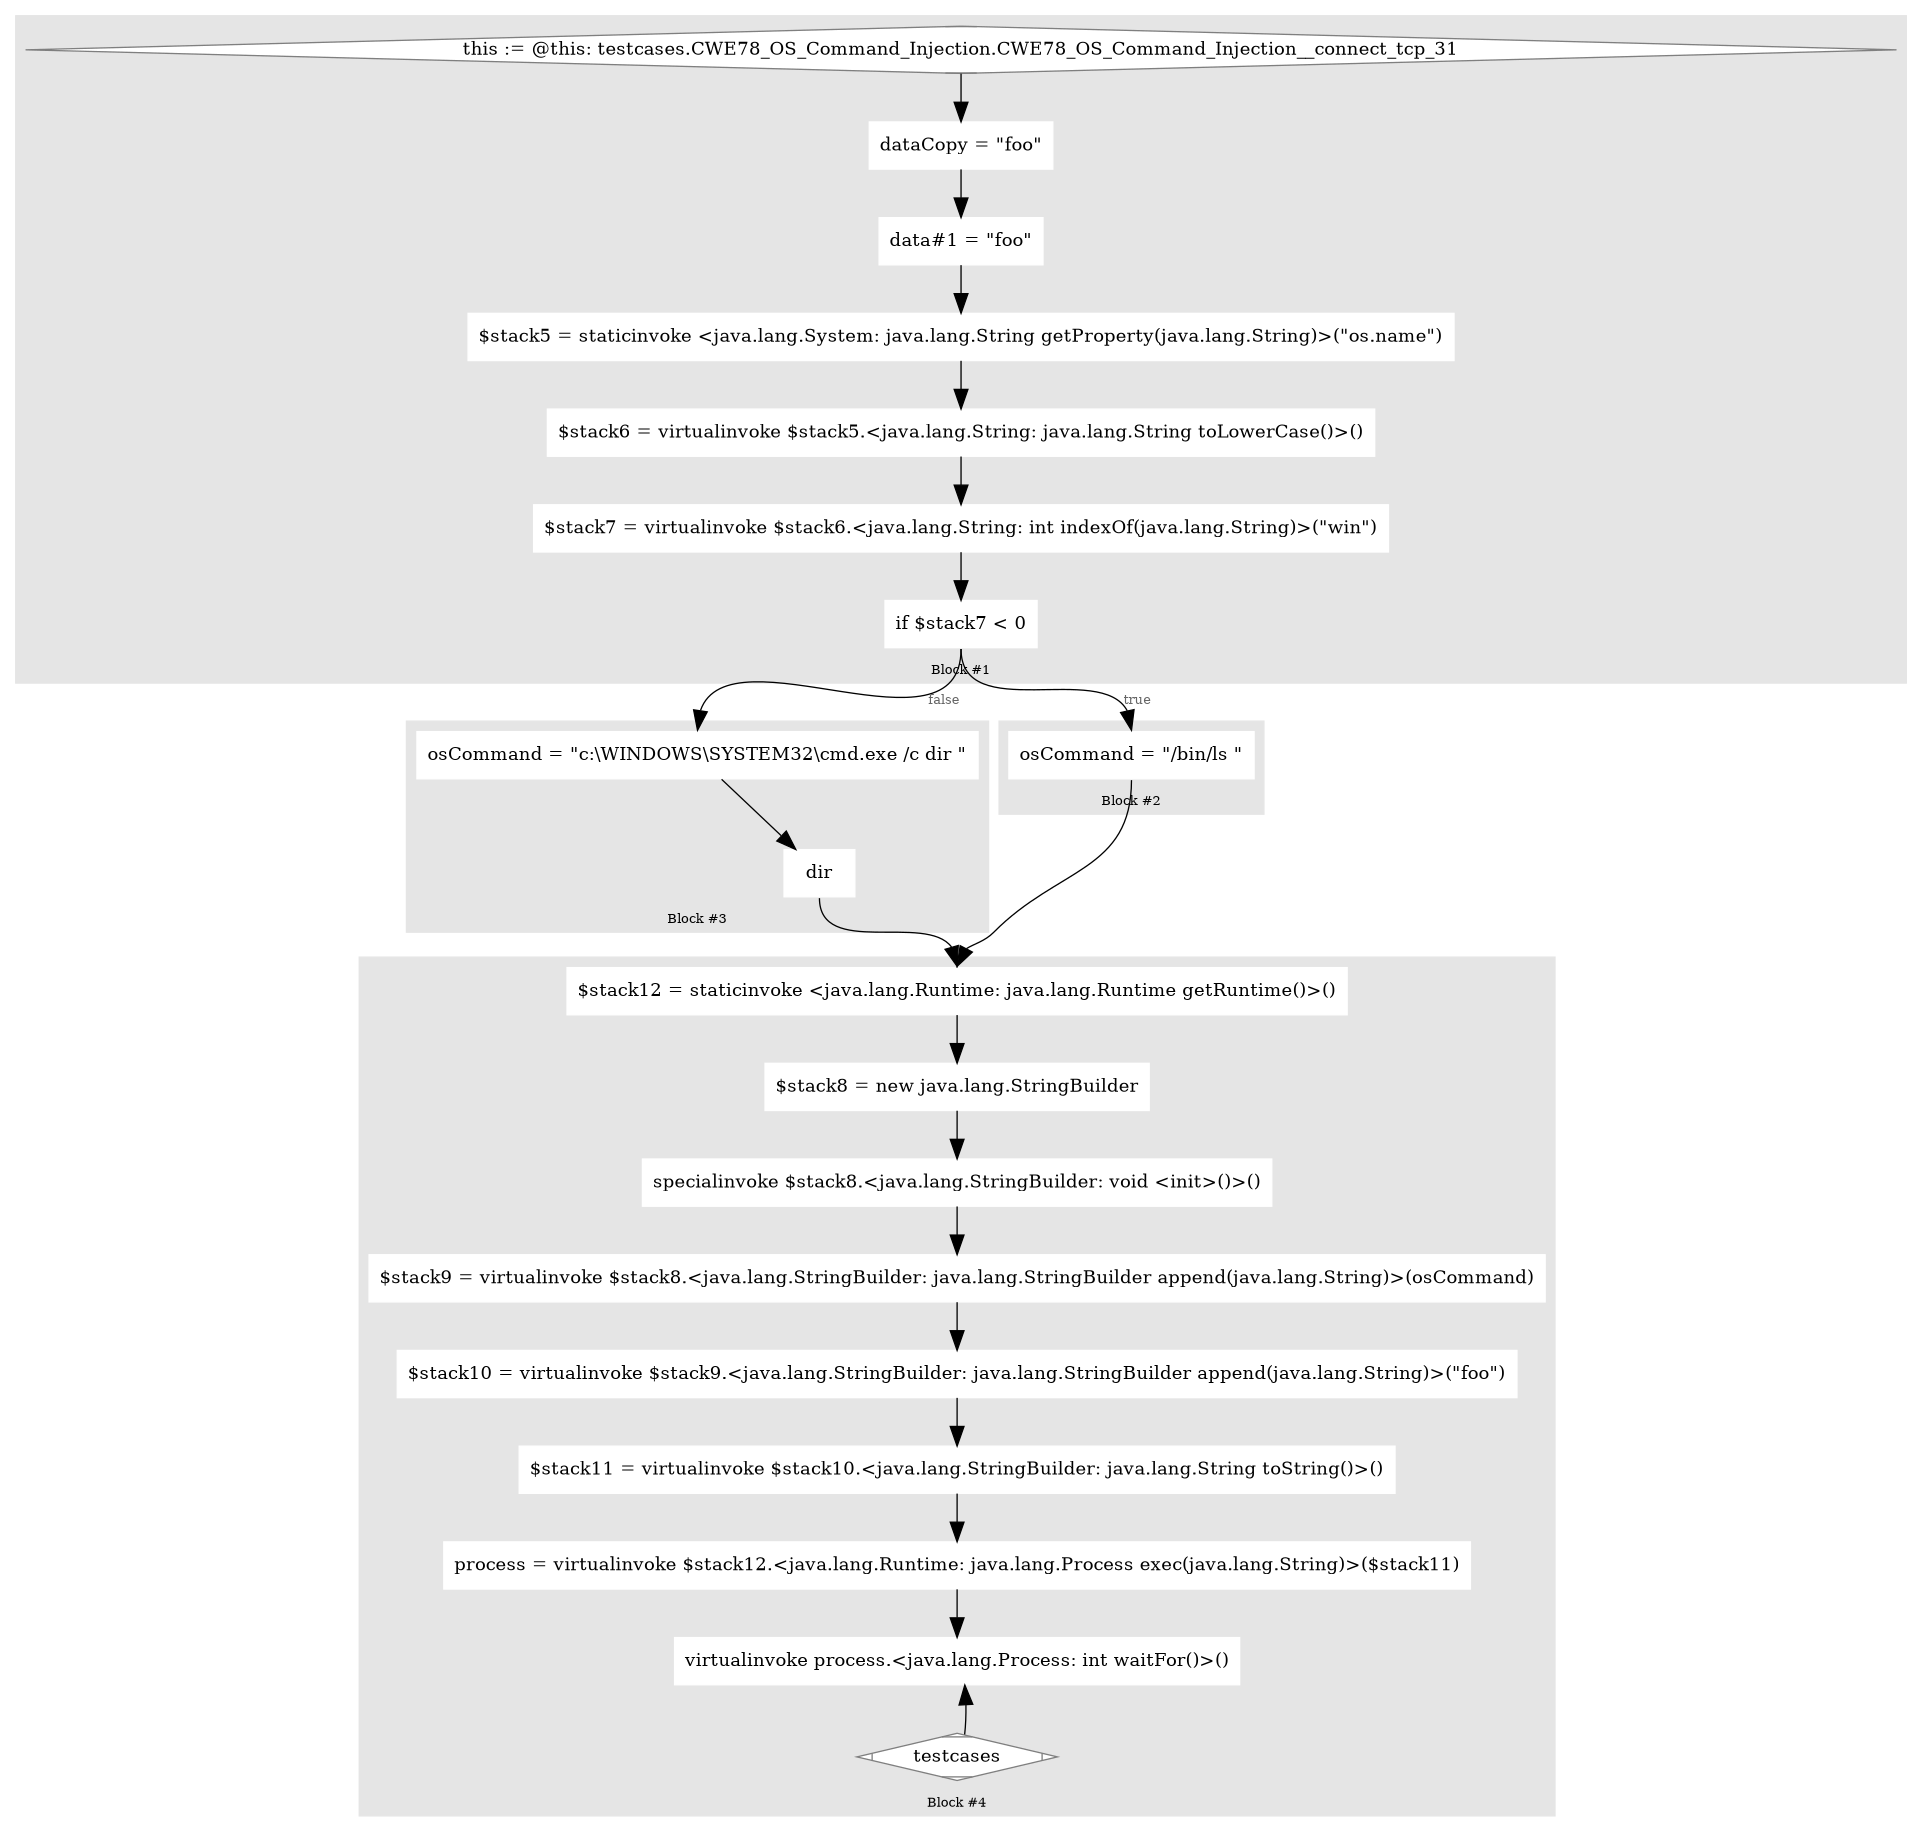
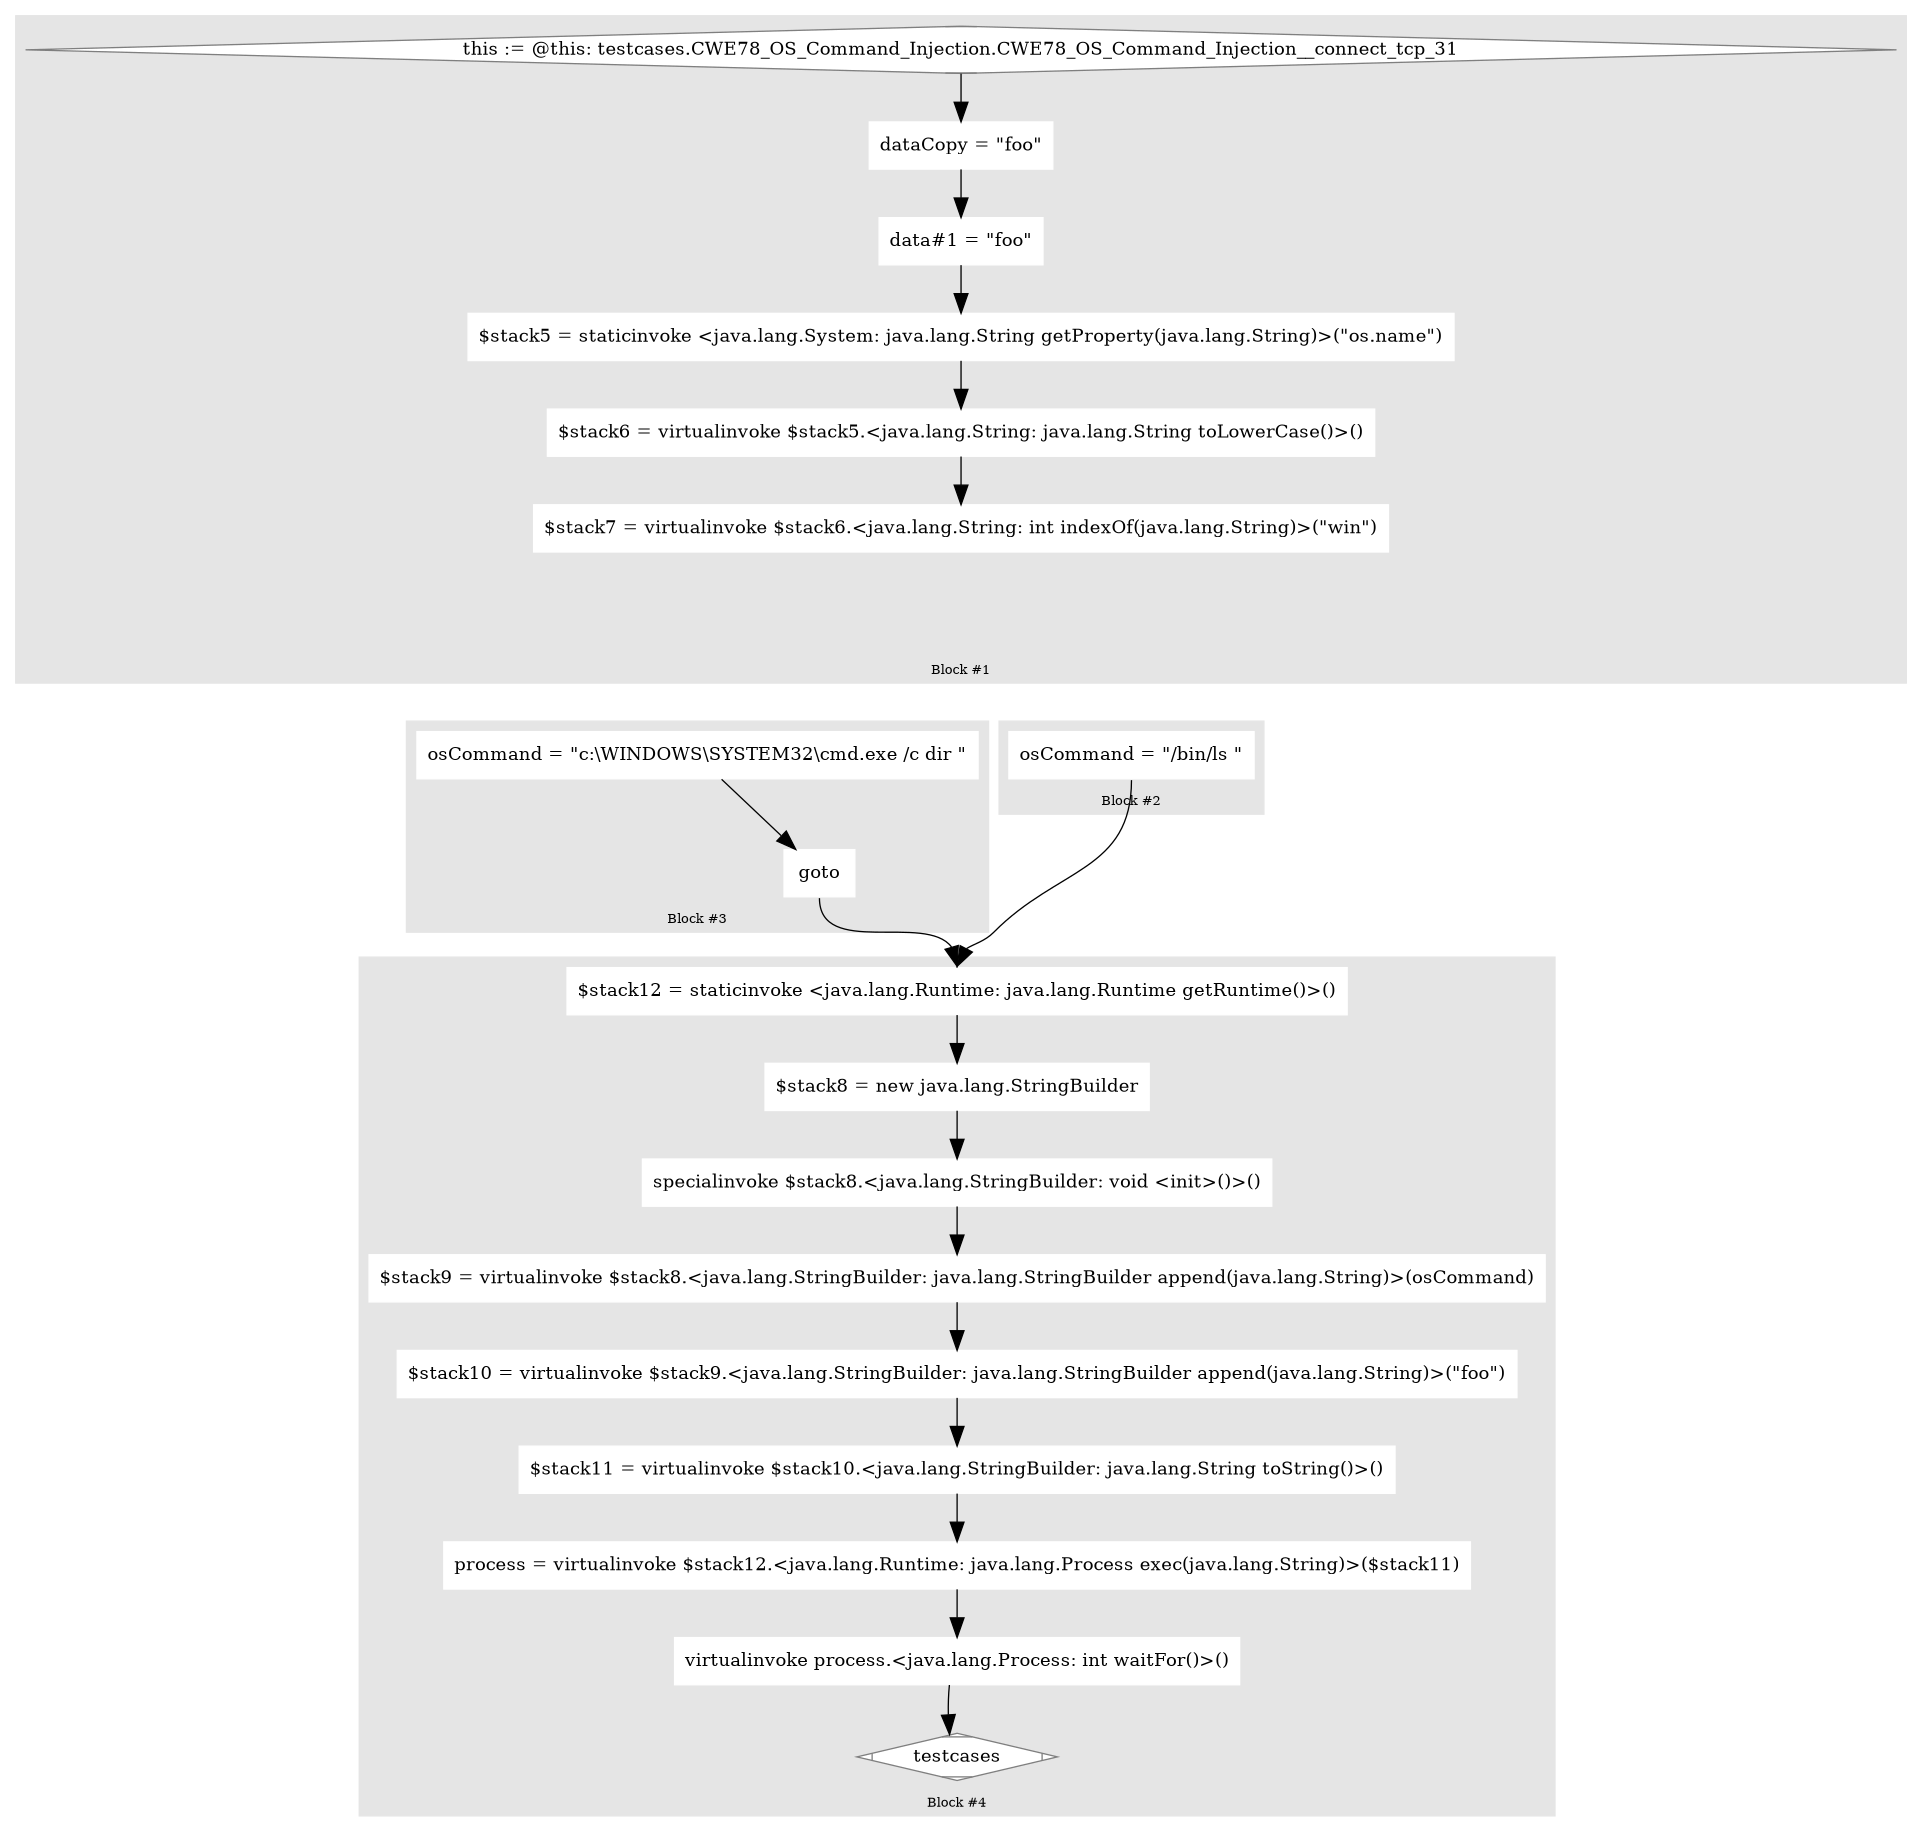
node "if $stack7 < 0": removed
node "dir": label "dir" -> "goto"
edge "testcases" -> "virtualinvoke process.<java.lang.Process: int waitFor()>()": reversed
